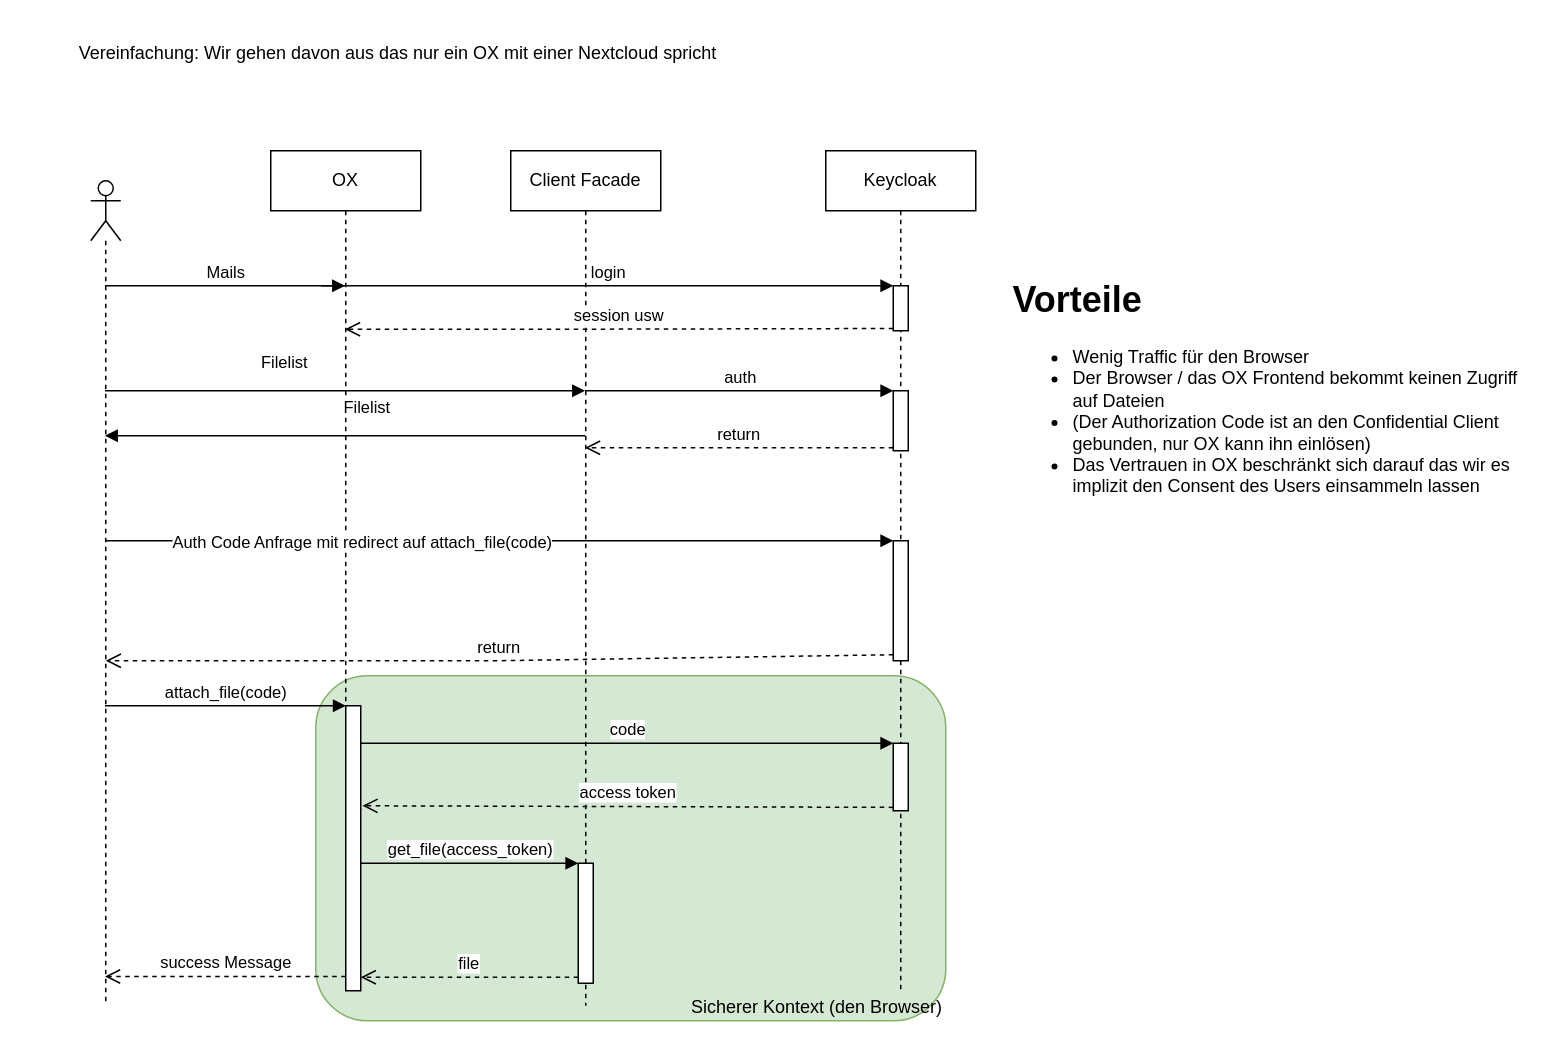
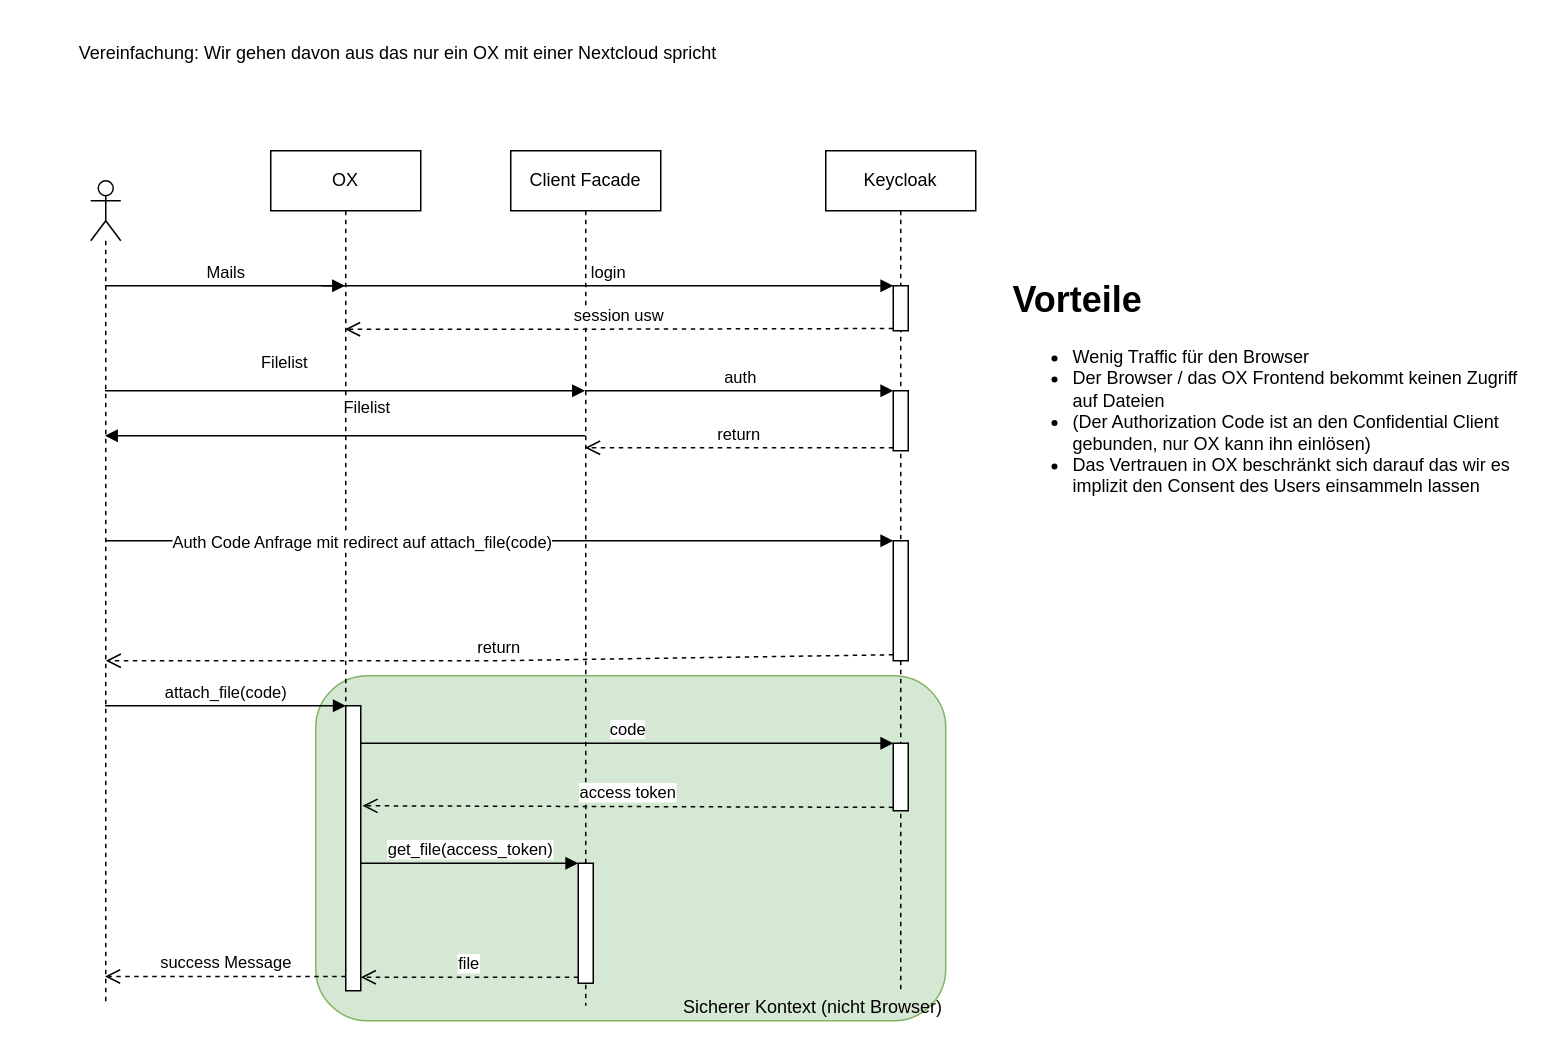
node "Sicherer Kontext (den Browser)": label "Sicherer Kontext (den Browser)" -> "Sicherer Kontext (nicht Browser)"
